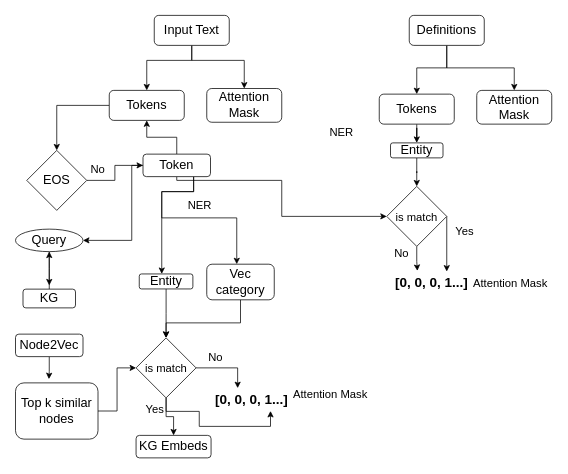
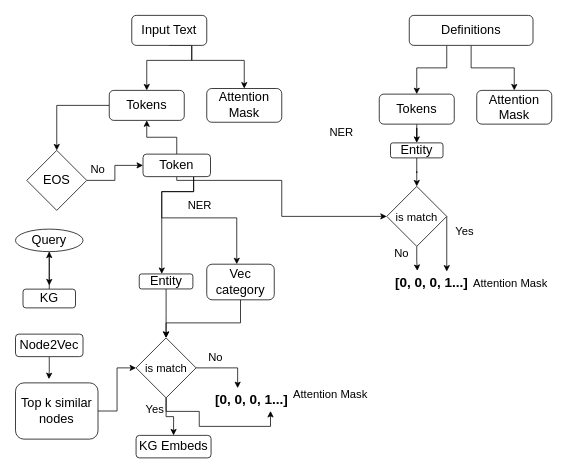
node "Input Text": moved (192, 30) -> (169, 30)
node "Definitions": size 75x30 -> 124x30
edge "Token" -> "Query": removed
